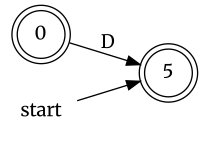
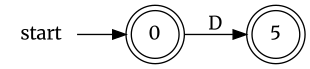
edge "start" -> "5": now "start" -> "0"
